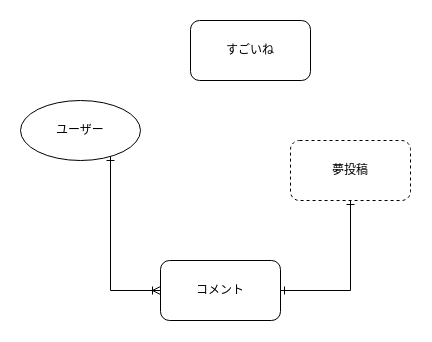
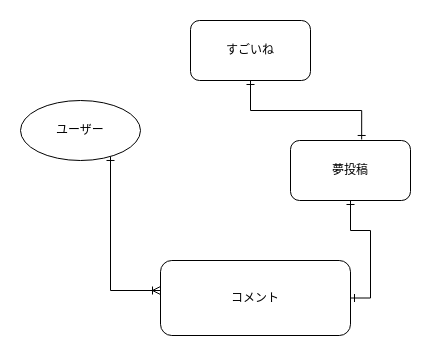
edge "すごいね" -- "夢投稿": added
node "夢投稿": style dashed -> solid
node "コメント": size 120x60 -> 190x75
